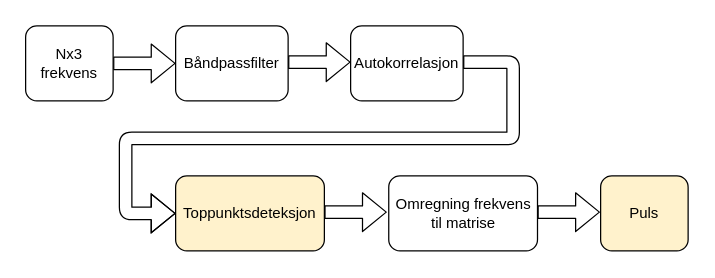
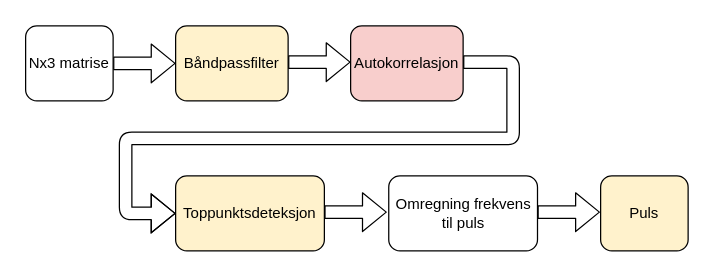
node "Nx3 frekvens": label "Nx3 frekvens" -> "Nx3 matrise"
node "Båndpassfilter": fillcolor #ffffff -> #fff2cc
node "Autokorrelasjon": fillcolor #ffffff -> #f8cecc
node "Omregning frekvens til matrise": label "Omregning frekvens til matrise" -> "Omregning frekvens til puls"
